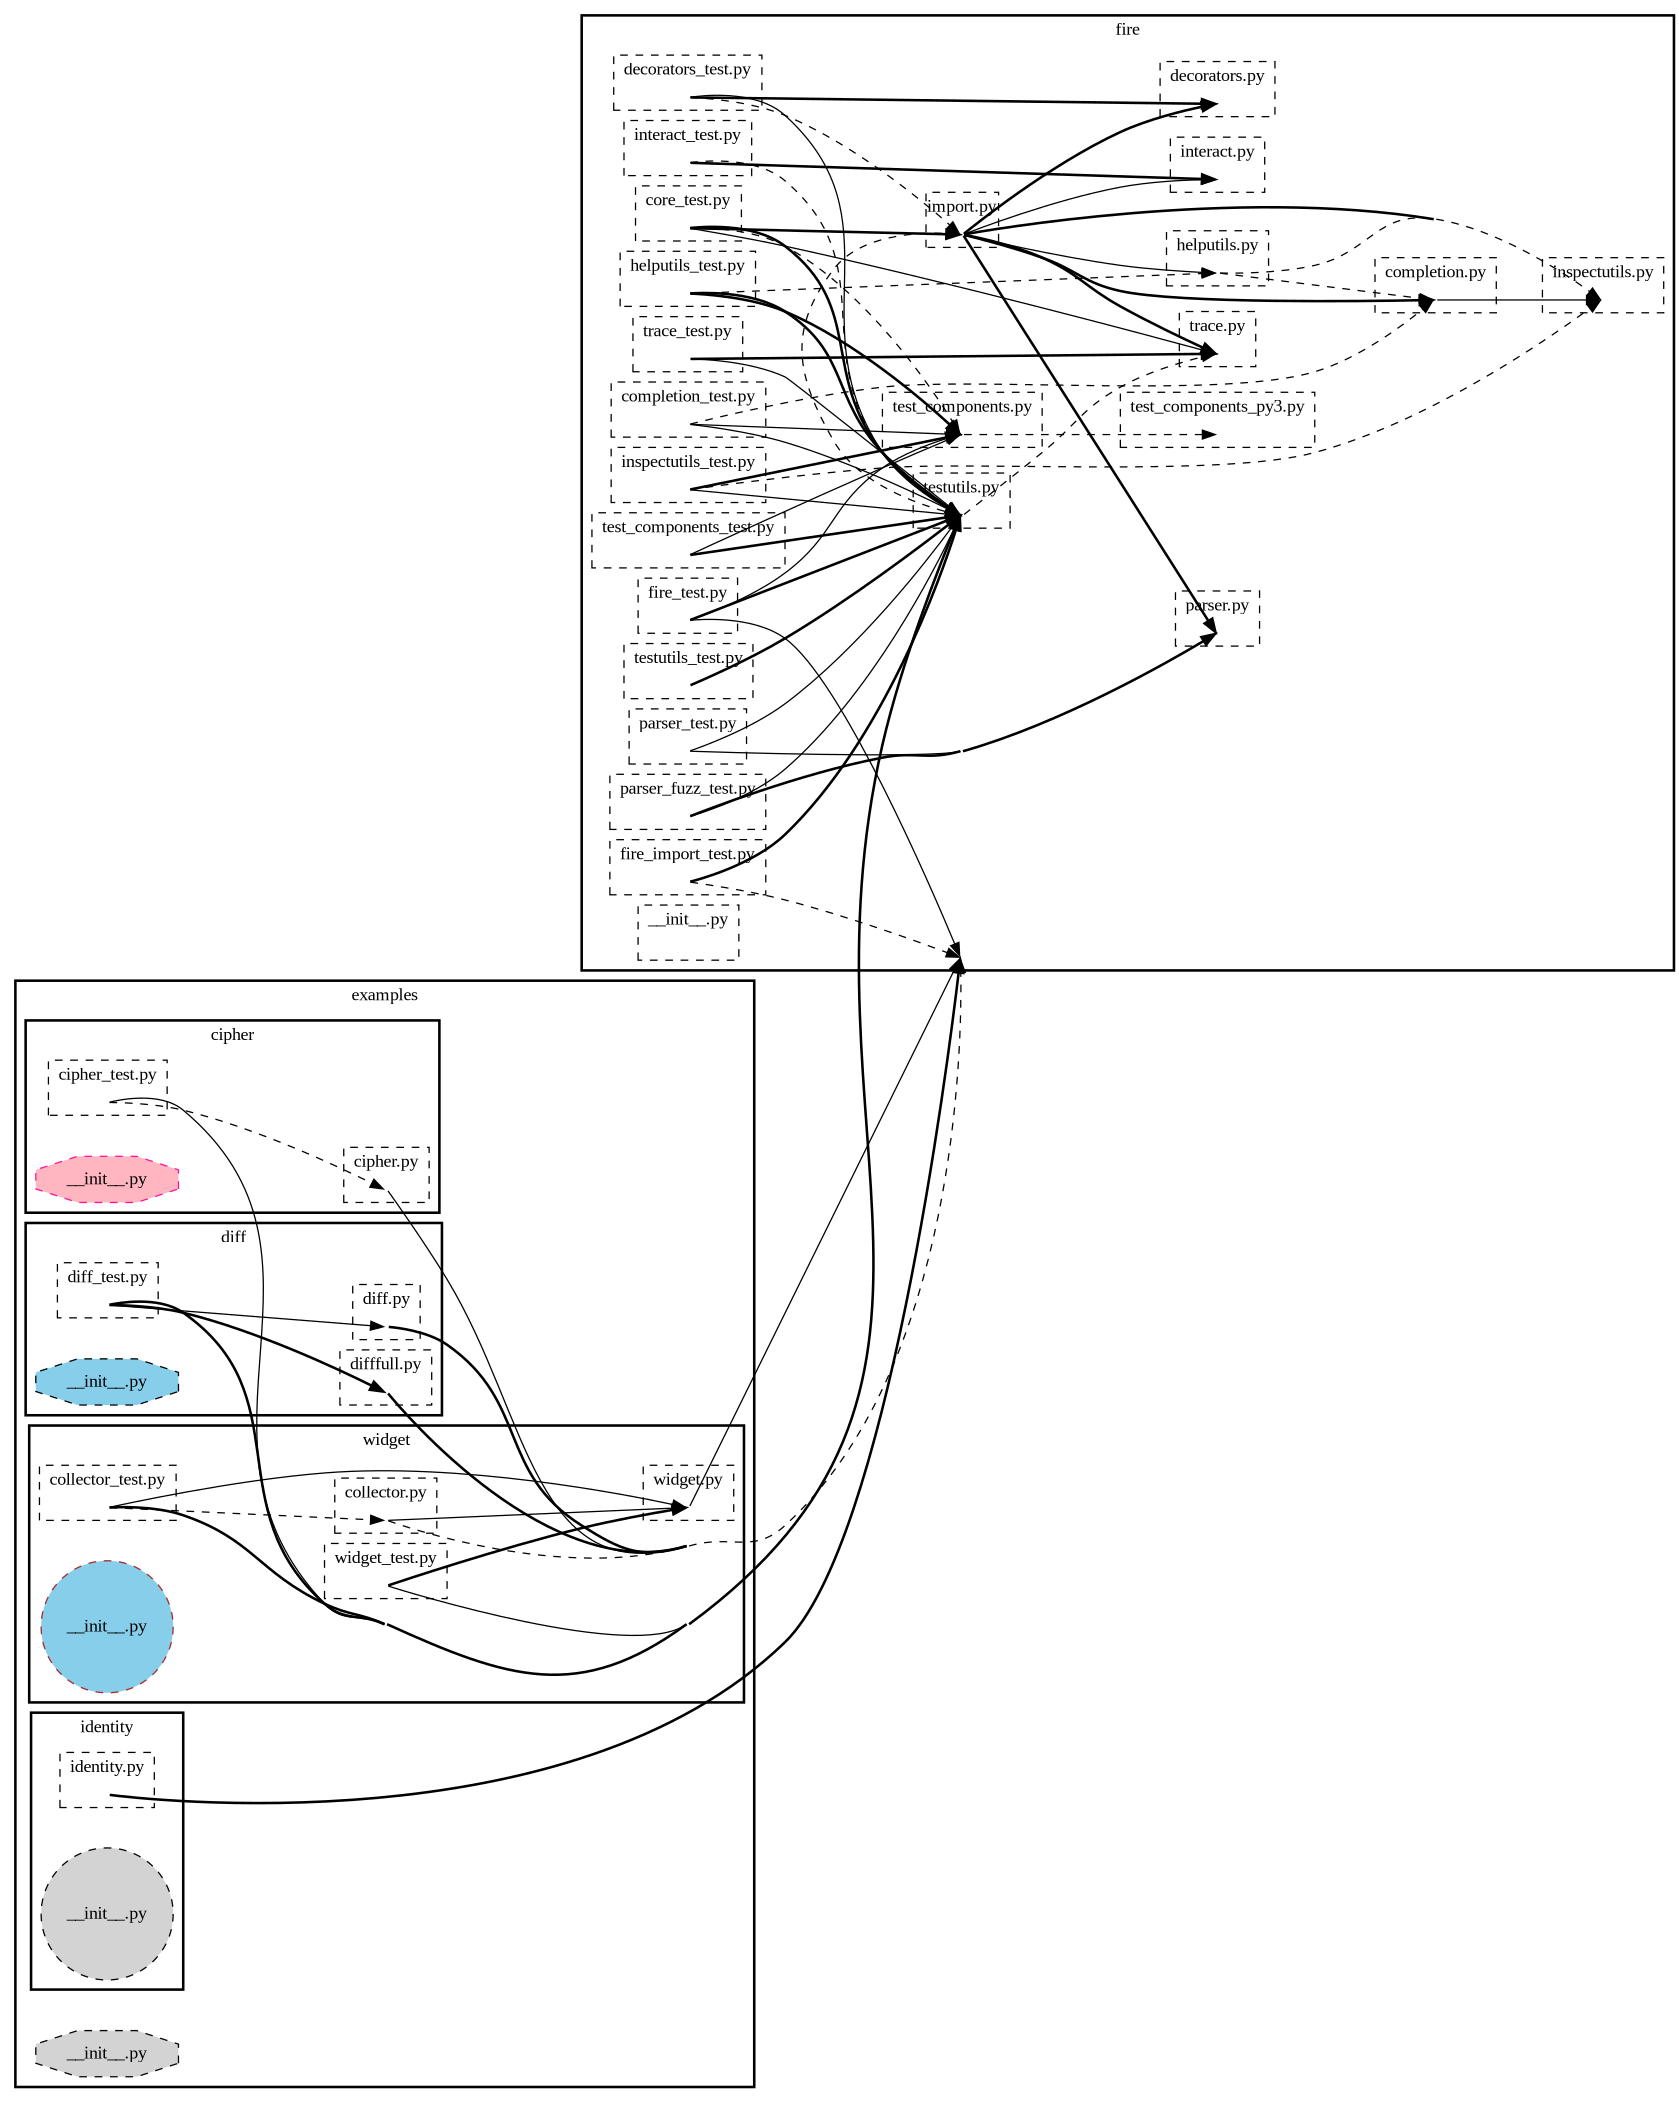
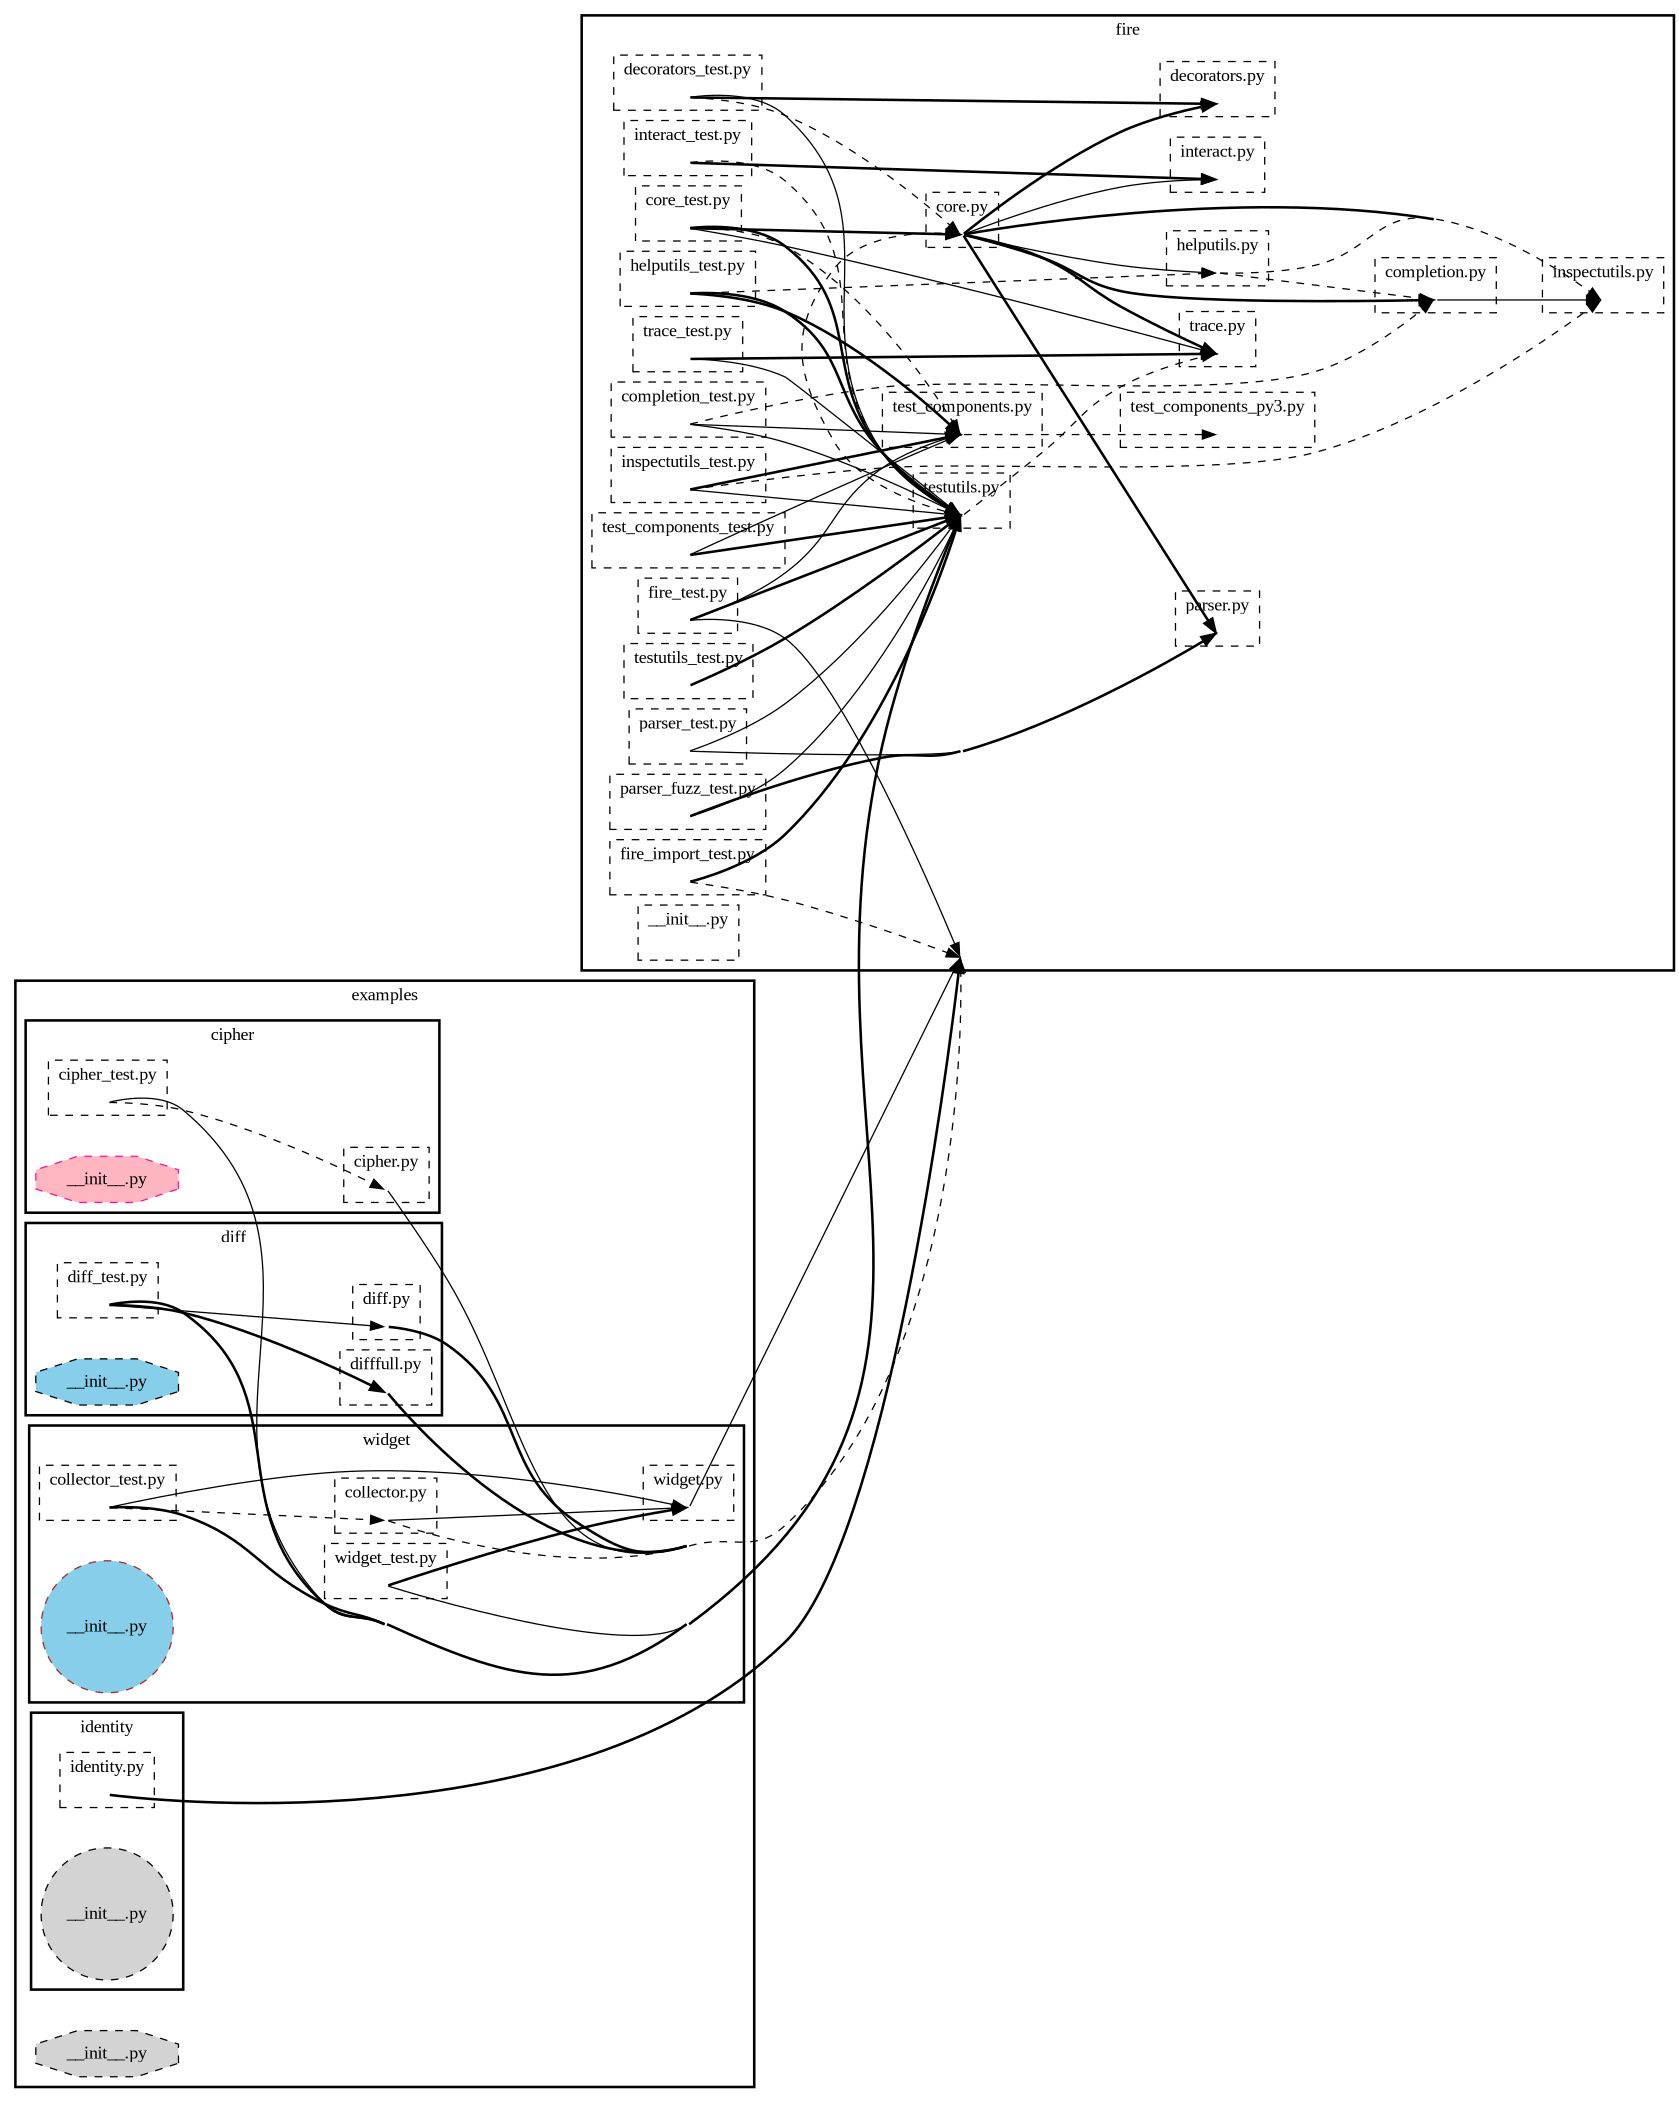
cluster "import.py": label "import.py" -> "core.py"
